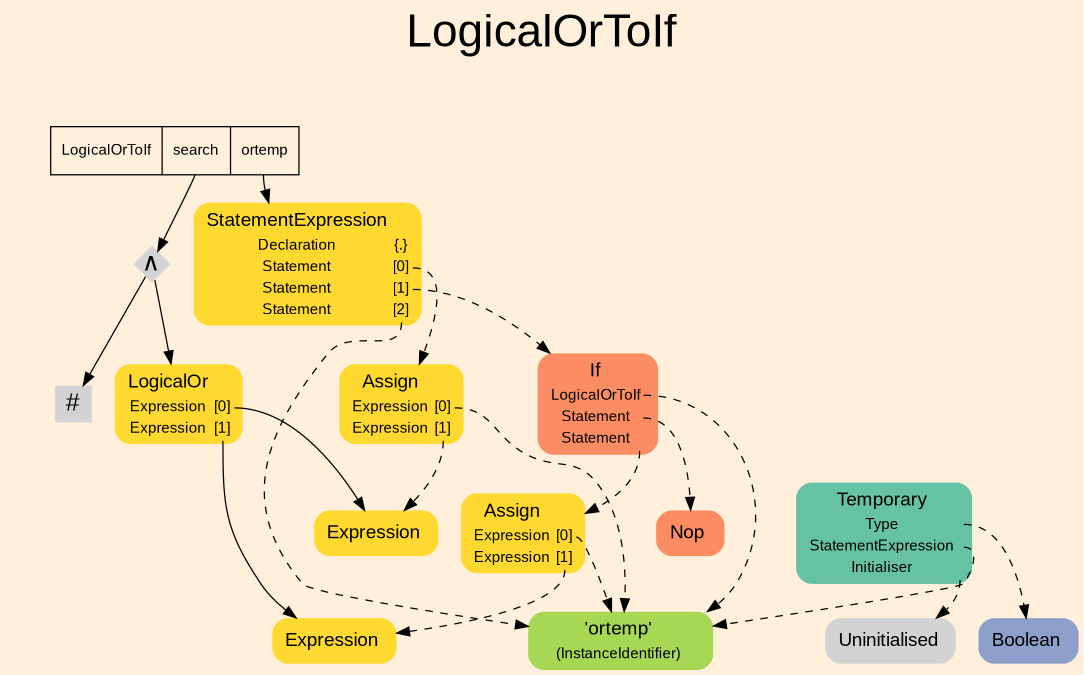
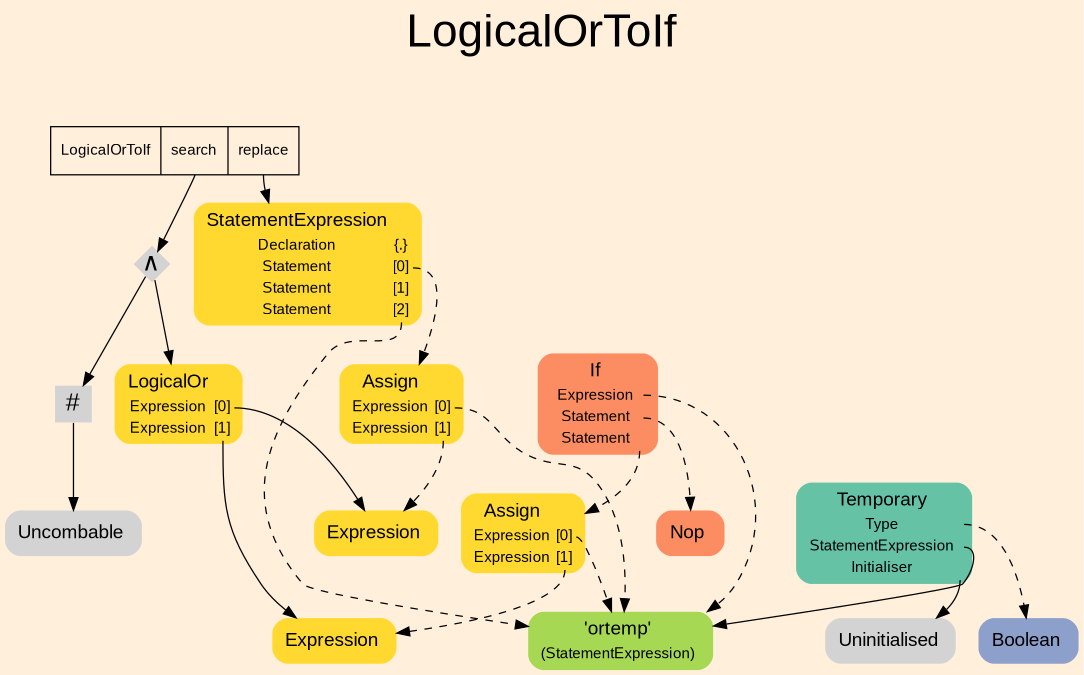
node "LogicalOrToIf": text "ortemp" -> "replace"
edge "StatementExpression" -> "If": removed
node "If": text "LogicalOrToIf" -> "Expression"
node "Uncombable": added
edge "Temporary" -> "Uninitialised": style dashed -> solid
edge "Temporary" -> "'ortemp'": style dashed -> solid
node "'ortemp'": text "(InstanceIdentifier)" -> "(StatementExpression)"
